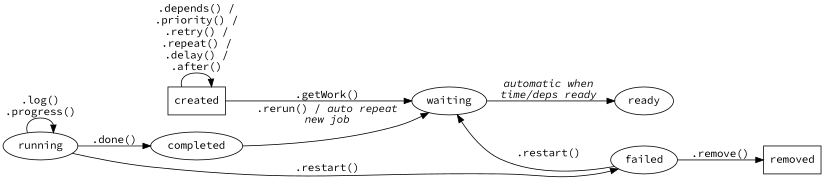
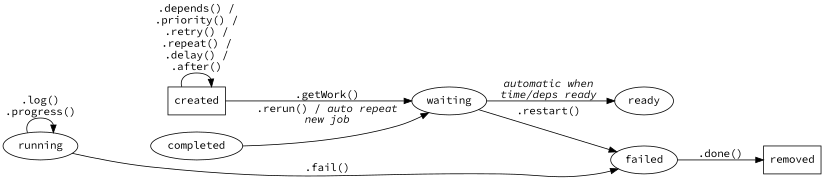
edge "running" -> "completed": removed, label ".done()"
edge "failed" -> "removed": label ".remove()" -> ".done()"
edge "running" -> "failed": label ".restart()" -> ".fail()"
edge "failed" -> "waiting": reversed
